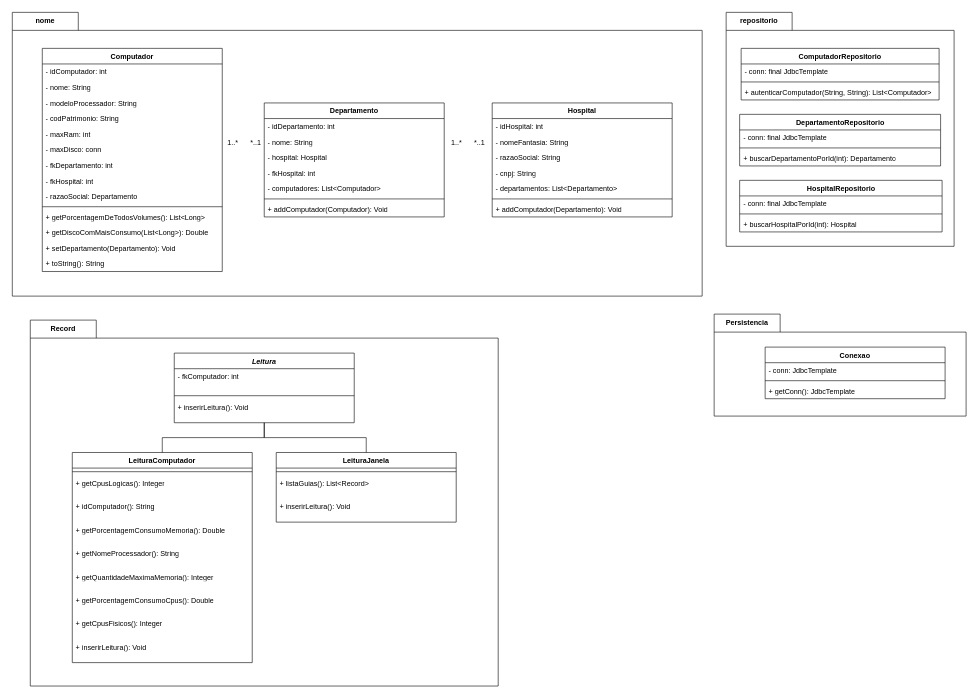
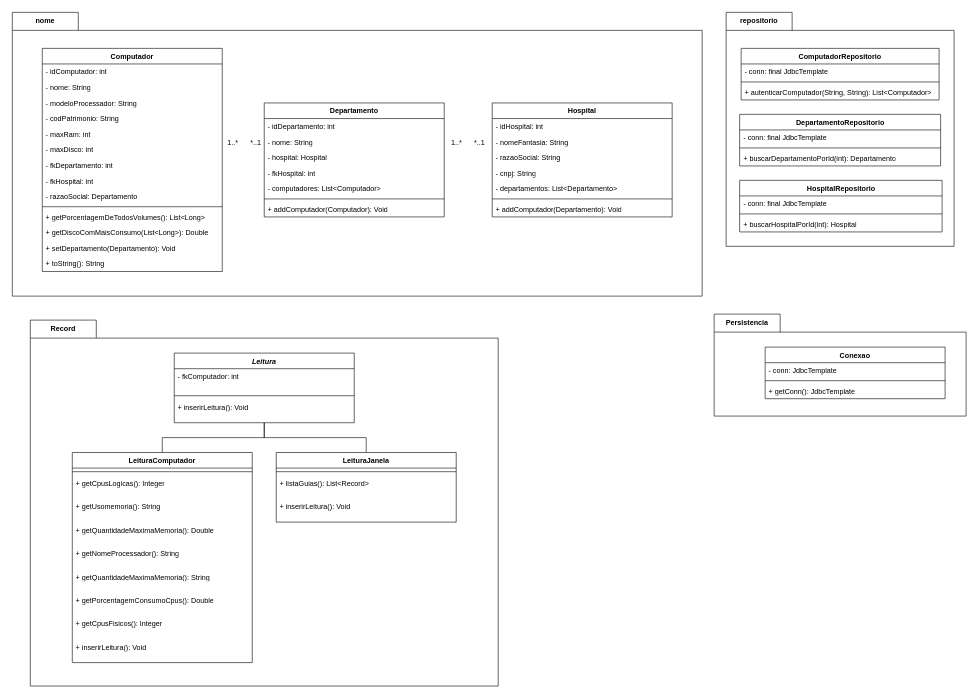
node "- maxDisco: conn": label "- maxDisco: conn" -> "- maxDisco: int"
node "+ idComputador(): String": label "+ idComputador(): String" -> "+ getUsomemoria(): String"
node "+ getPorcentagemConsumoMemoria(): Double": label "+ getPorcentagemConsumoMemoria(): Double" -> "+ getQuantidadeMaximaMemoria(): Double"
node "+ getQuantidadeMaximaMemoria(): Integer": label "+ getQuantidadeMaximaMemoria(): Integer" -> "+ getQuantidadeMaximaMemoria(): String"
